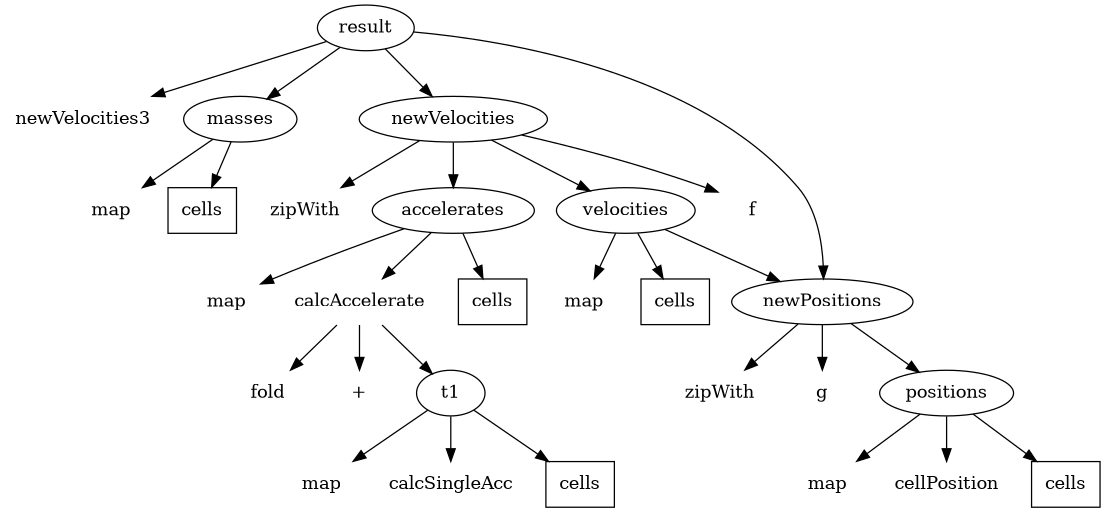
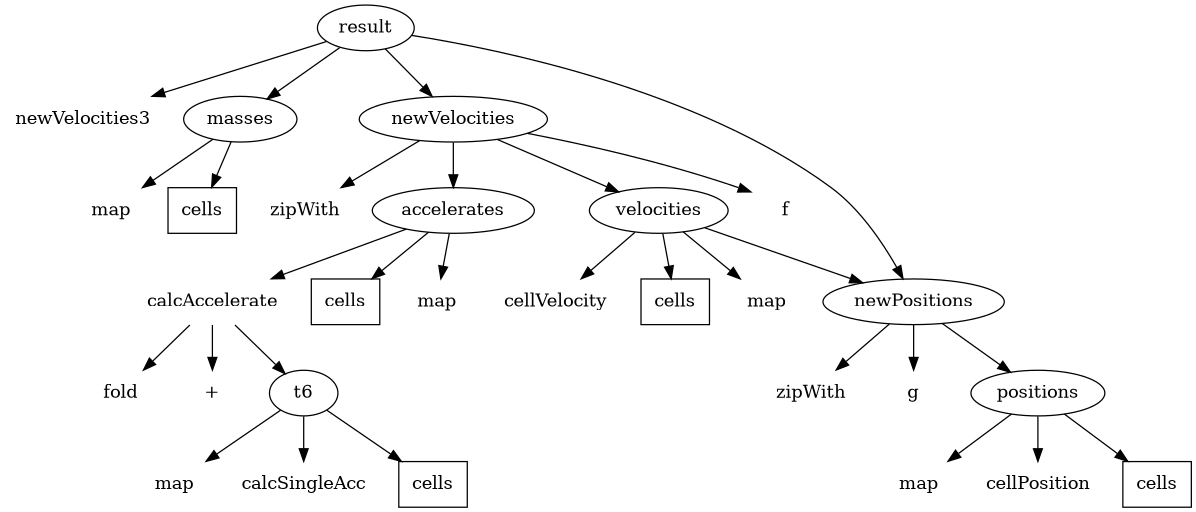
node "cellVelocity": added
node "t1": label "t1" -> "t6"
